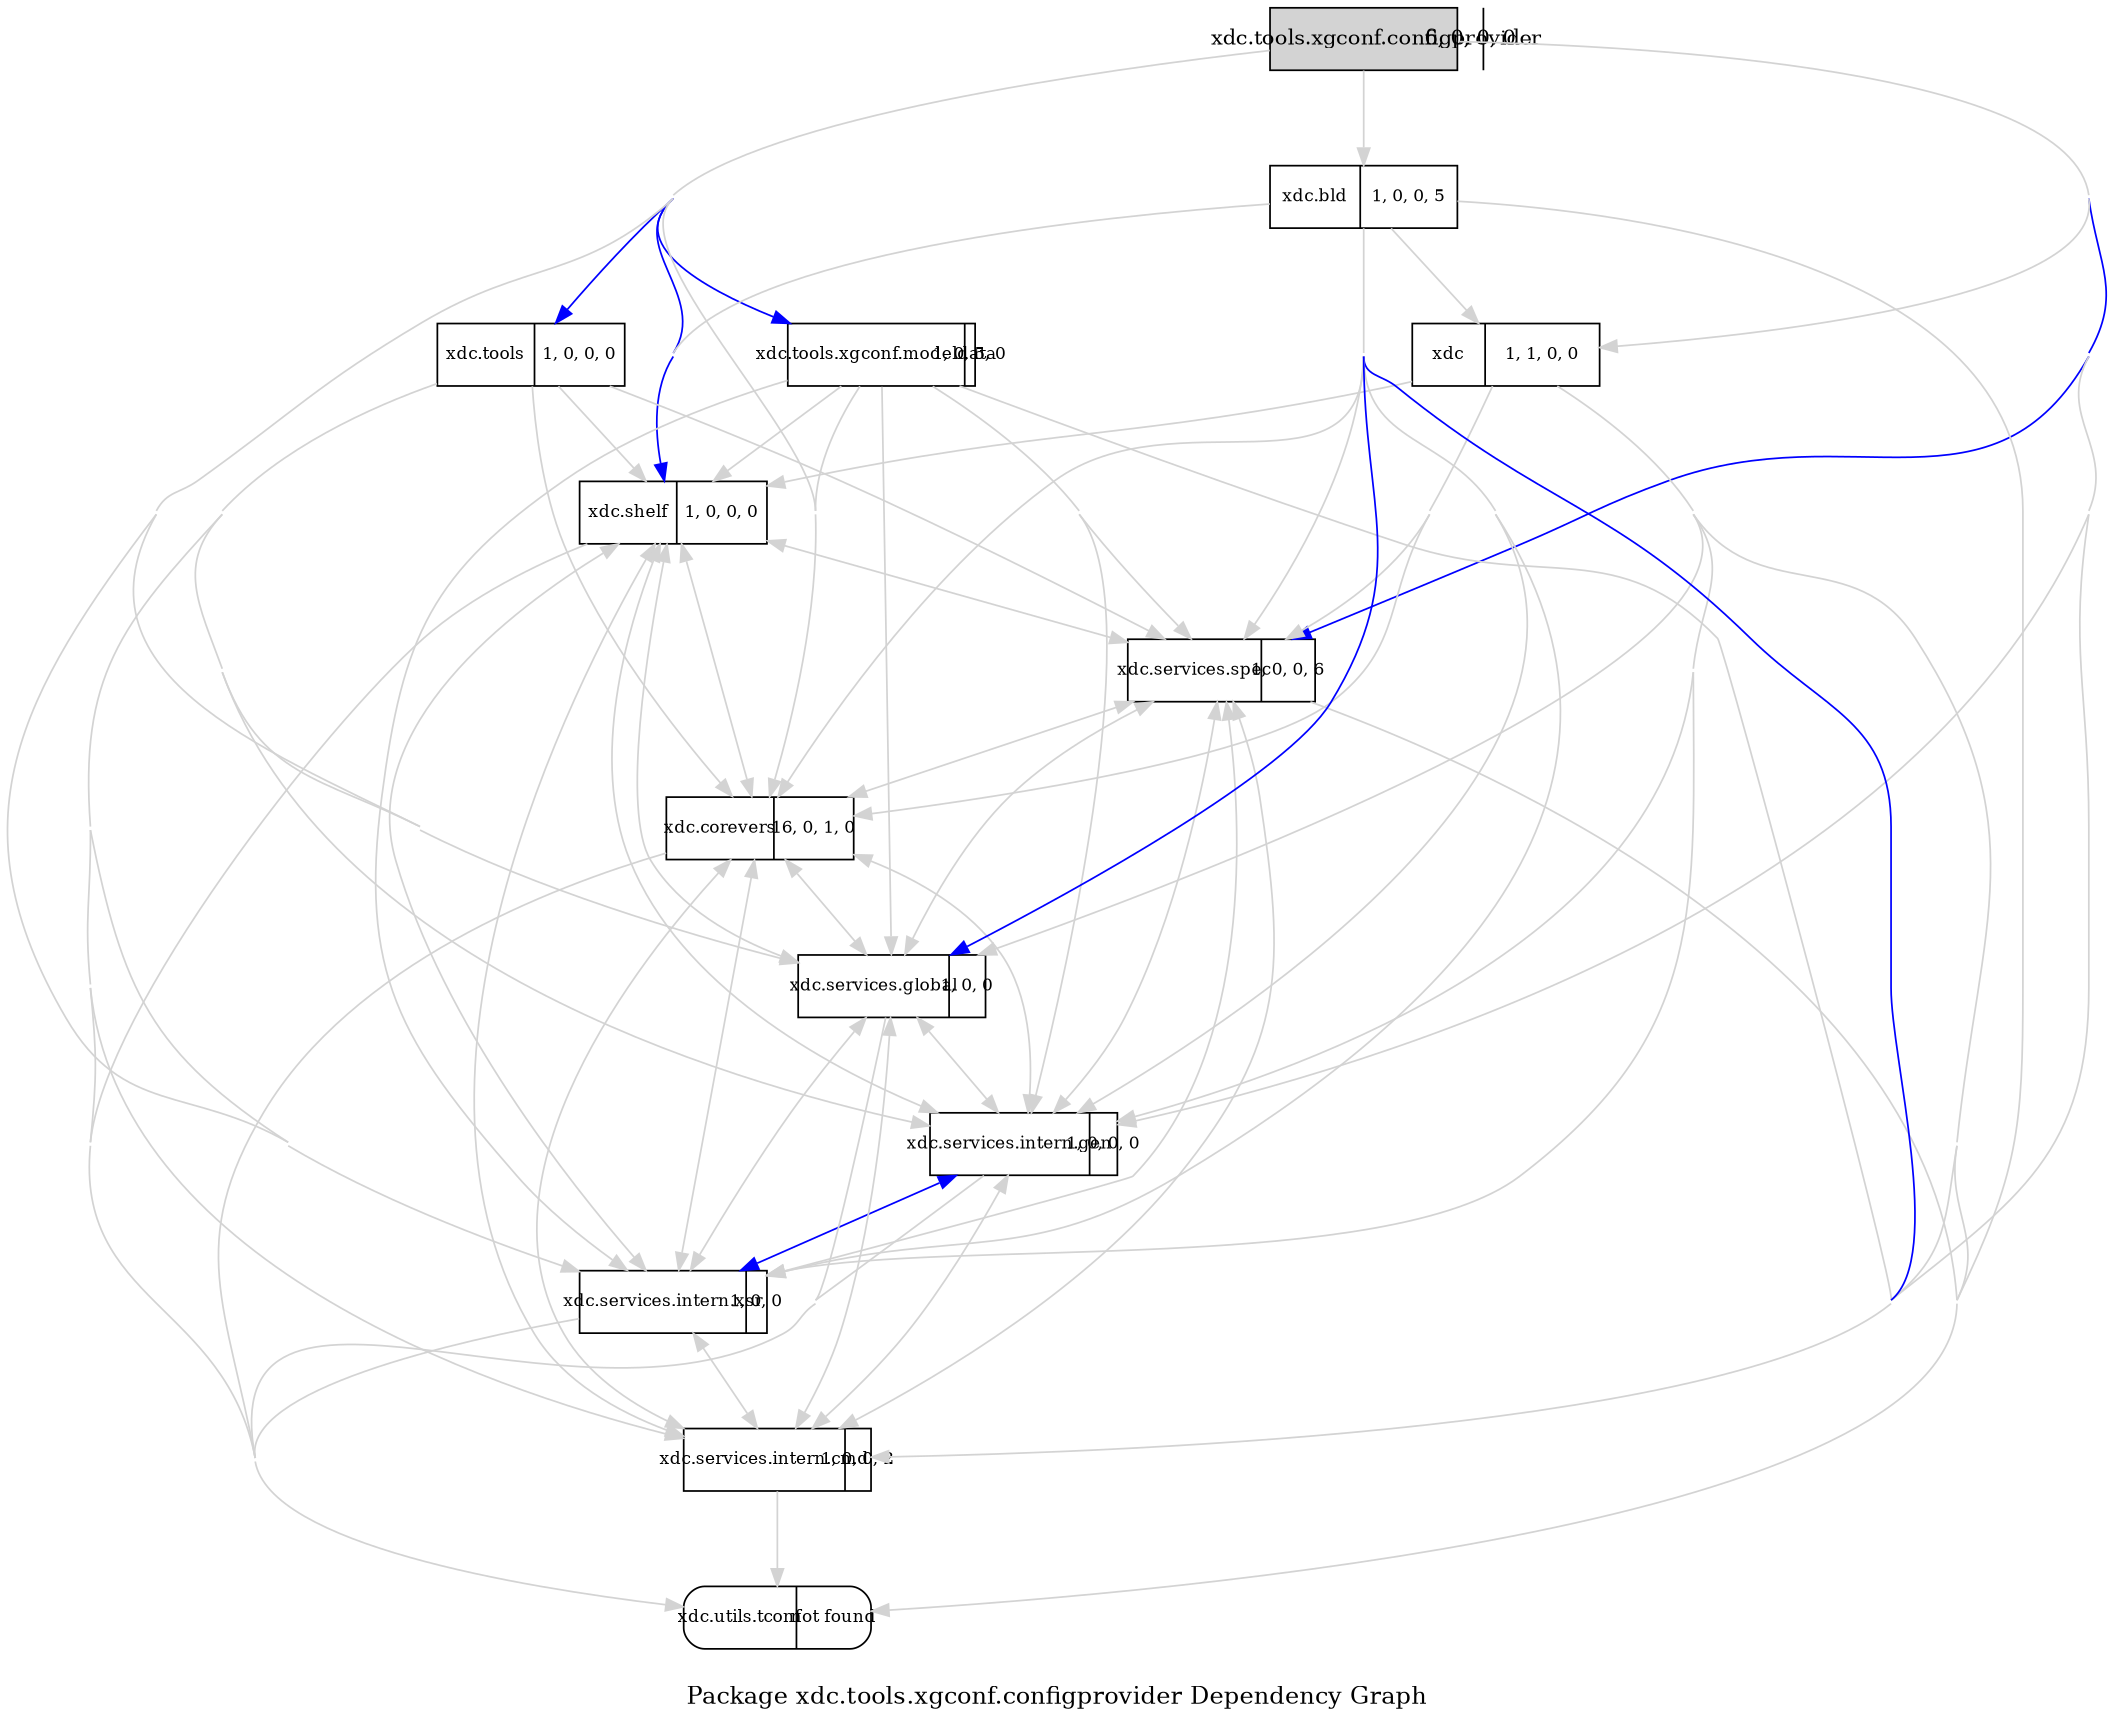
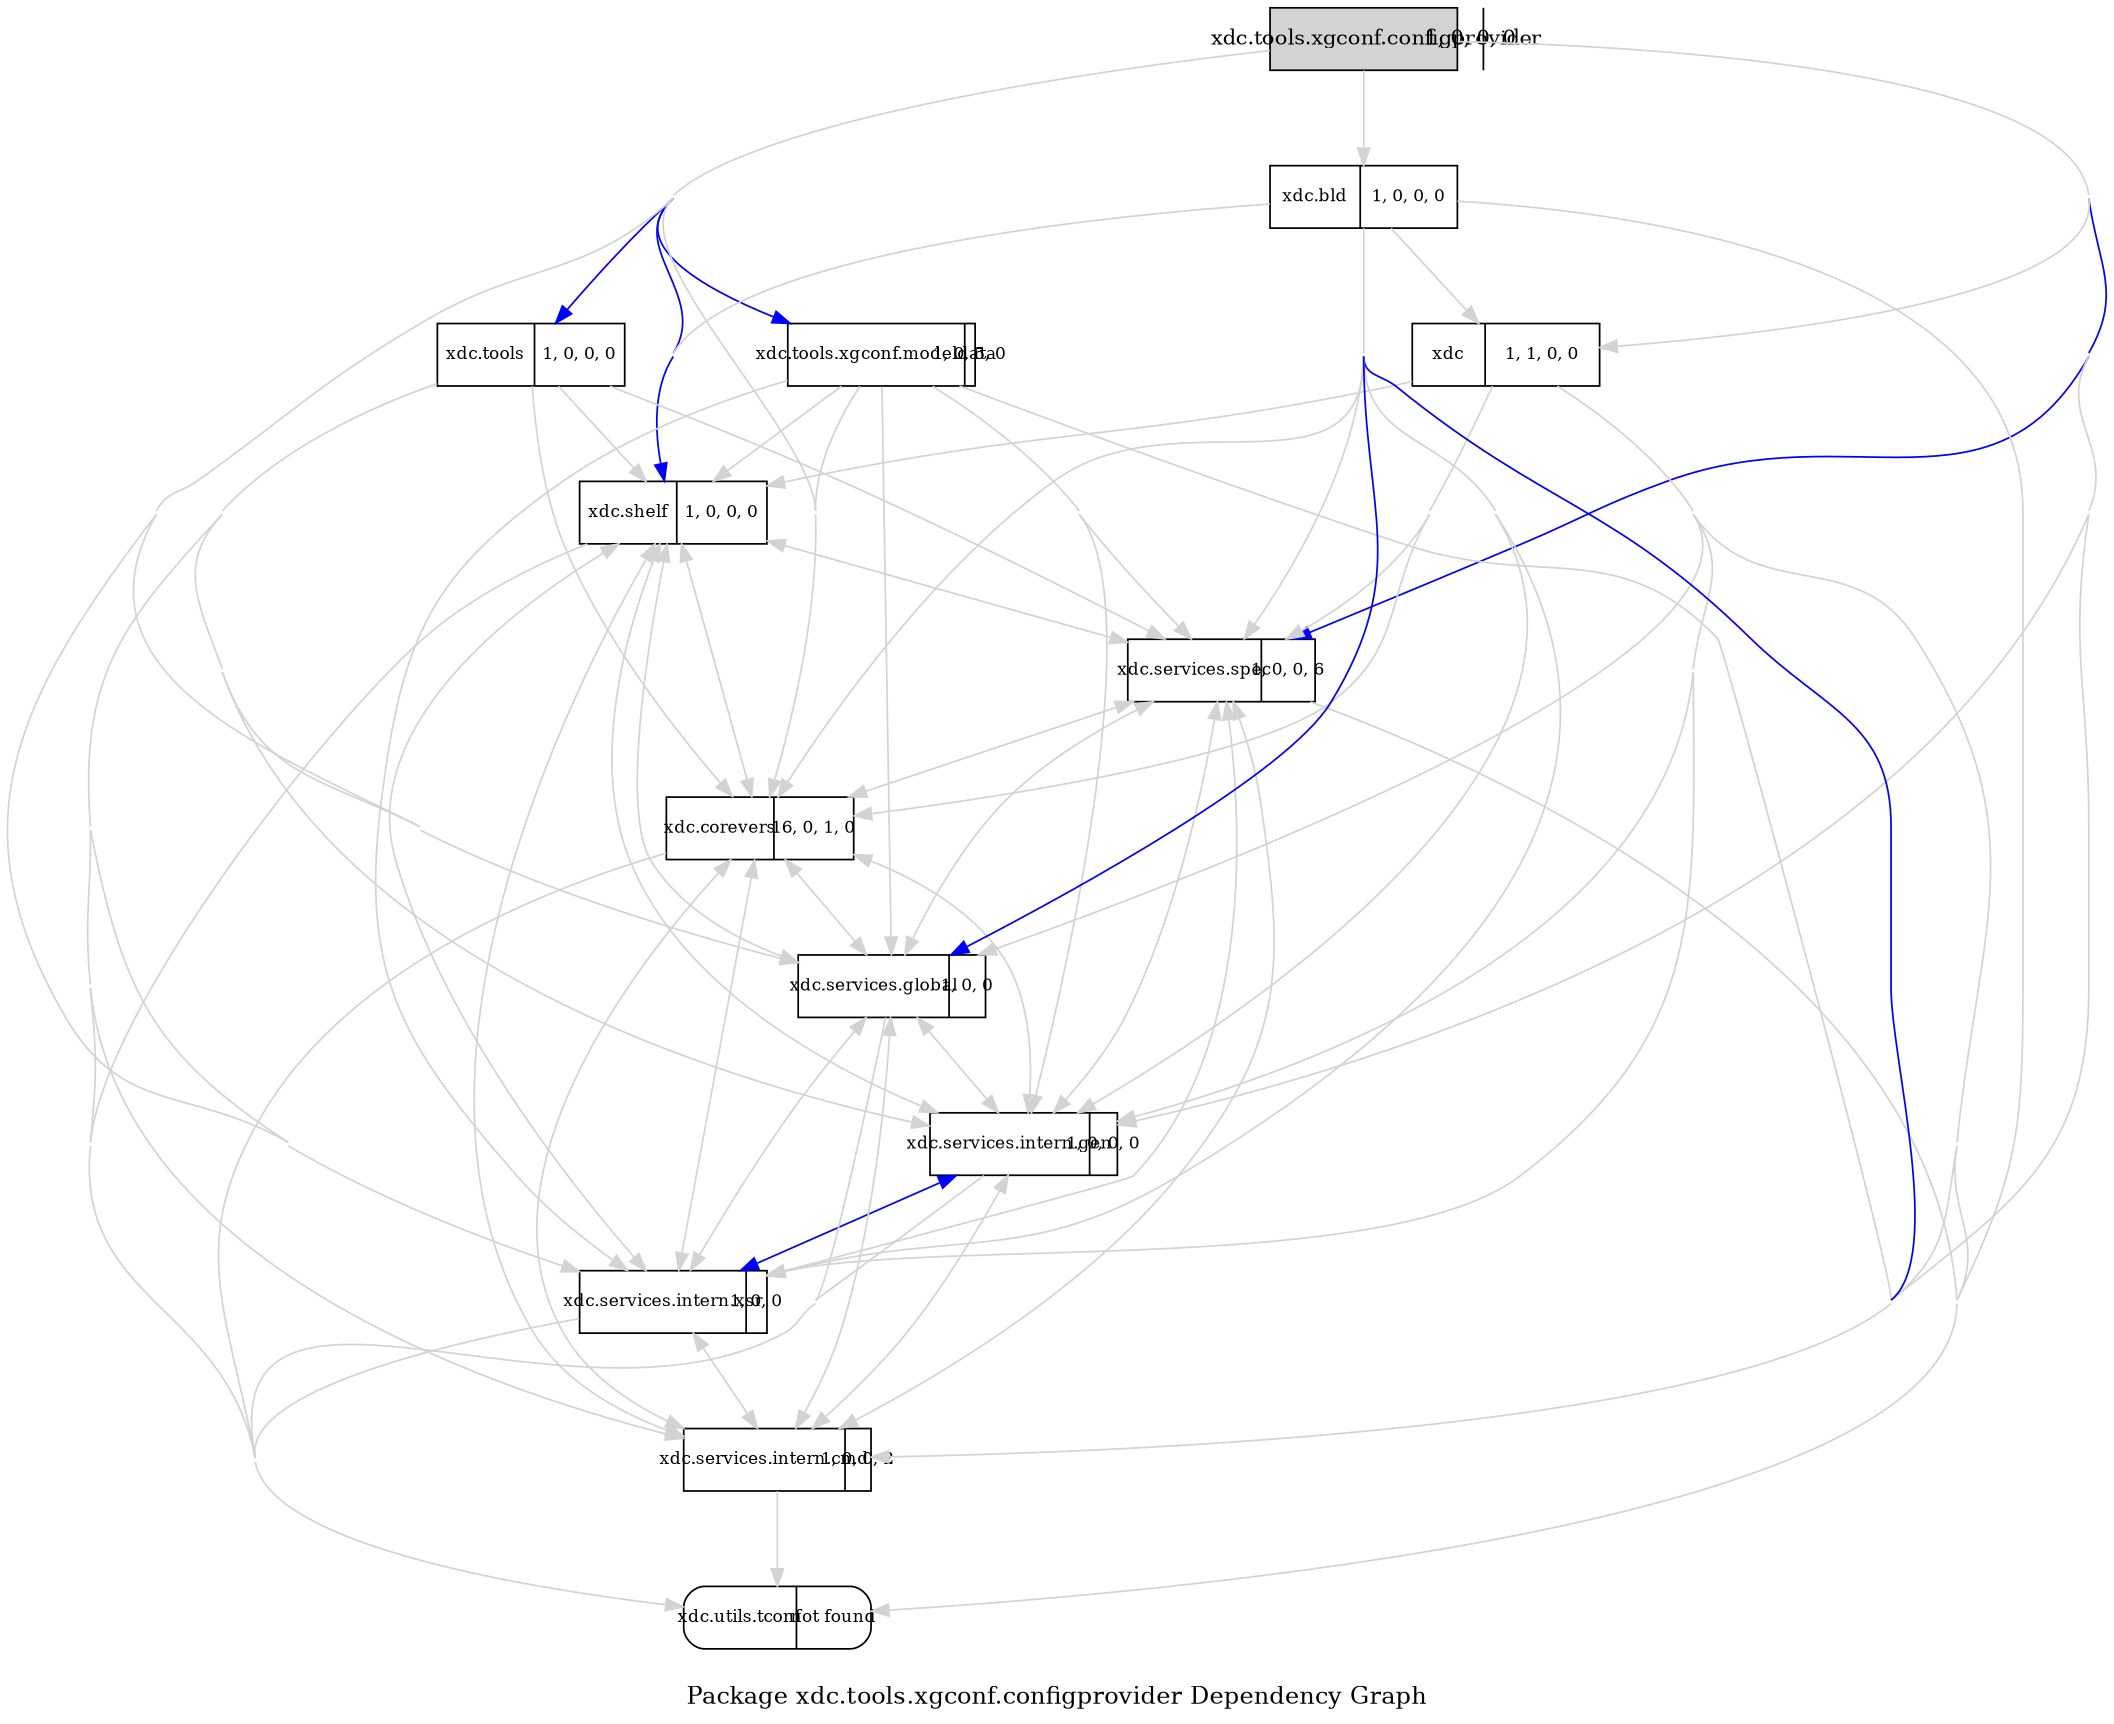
node "xdc.tools.xgconf.configprovider": text "6, 0, 0, 0" -> "1, 0, 0, 0"
node "xdc.bld": text "1, 0, 0, 5" -> "1, 0, 0, 0"
